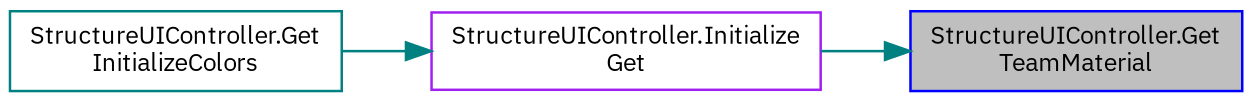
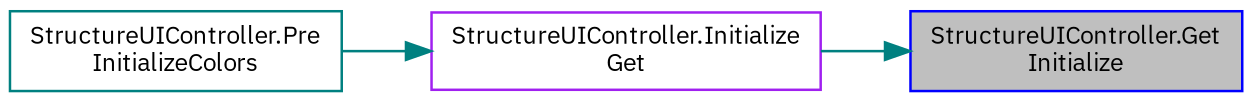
node "StructureUIController.Get InitializeColors": label "StructureUIController.Get InitializeColors" -> "StructureUIController.Pre InitializeColors"
node "StructureUIController.Get TeamMaterial": label "StructureUIController.Get TeamMaterial" -> "StructureUIController.Get Initialize"
